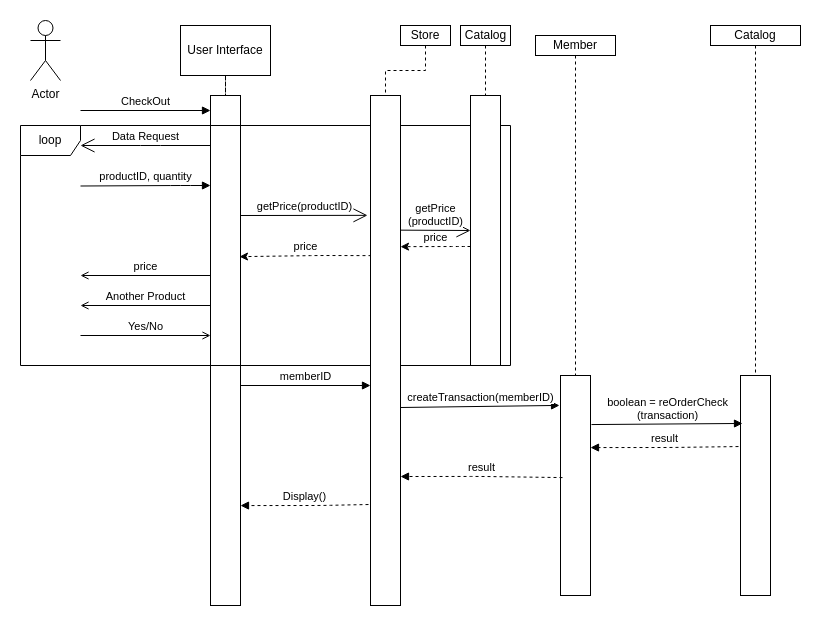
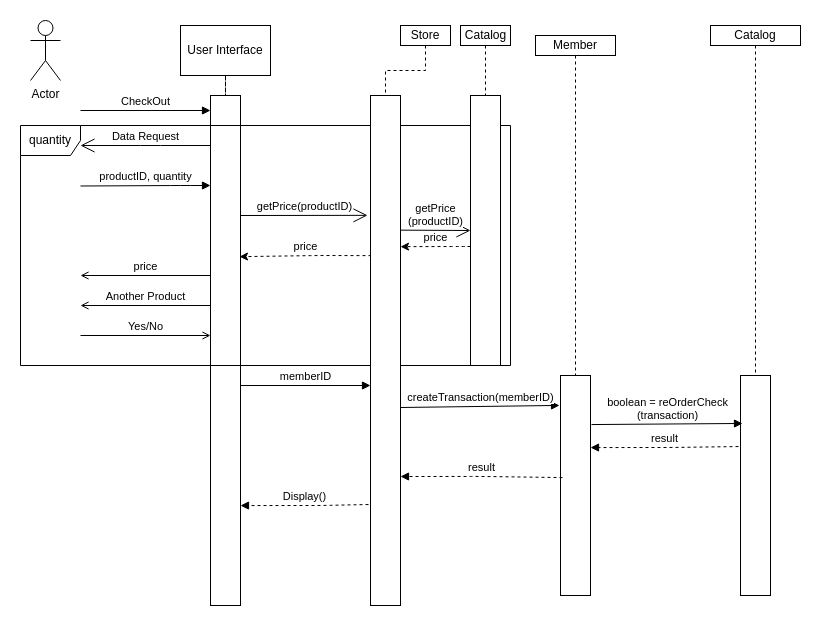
node "loop": label "loop" -> "quantity"
